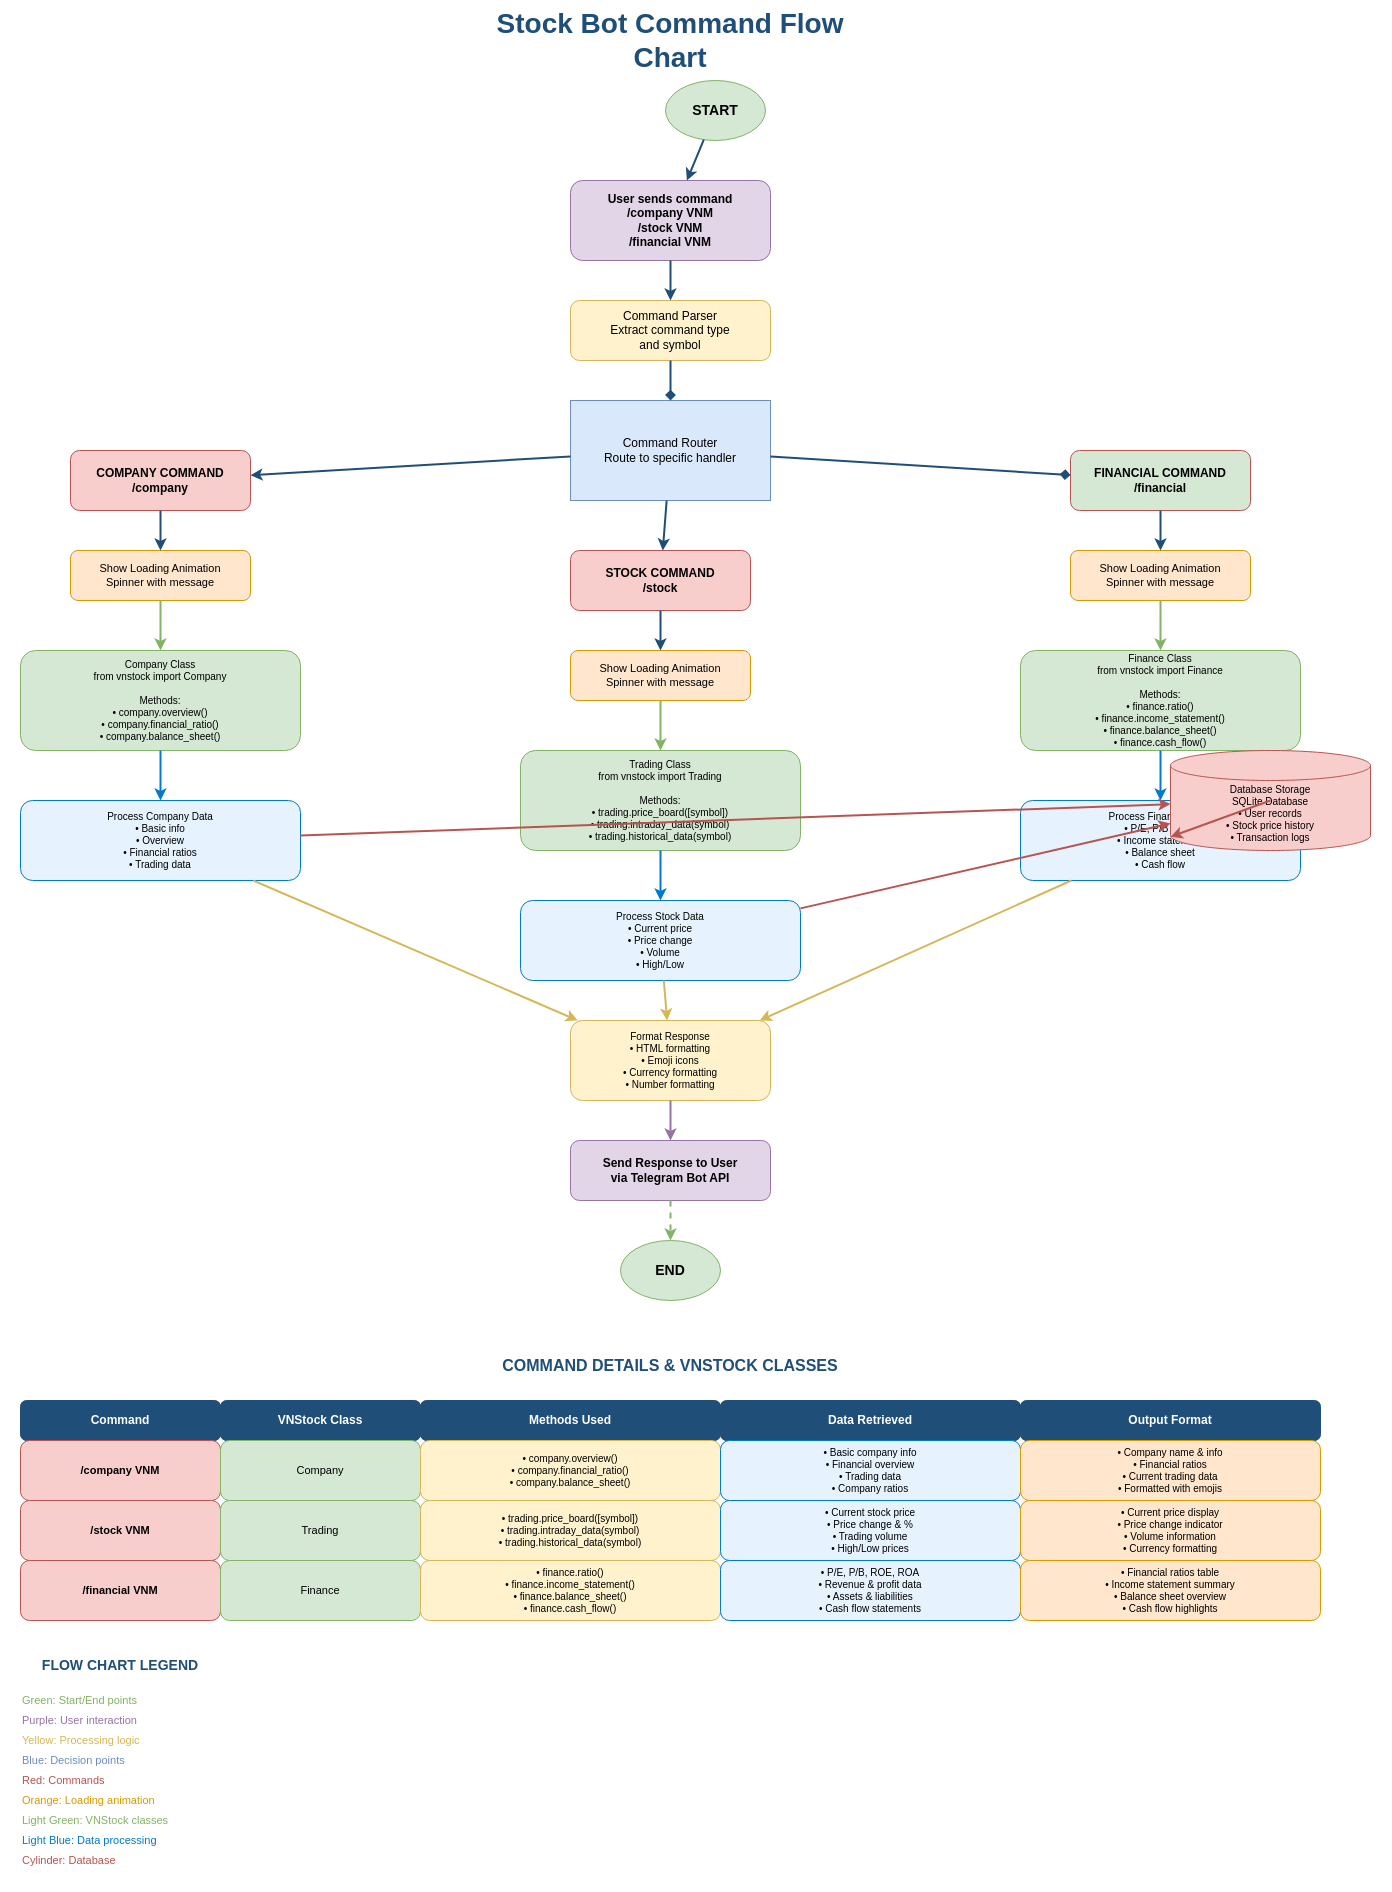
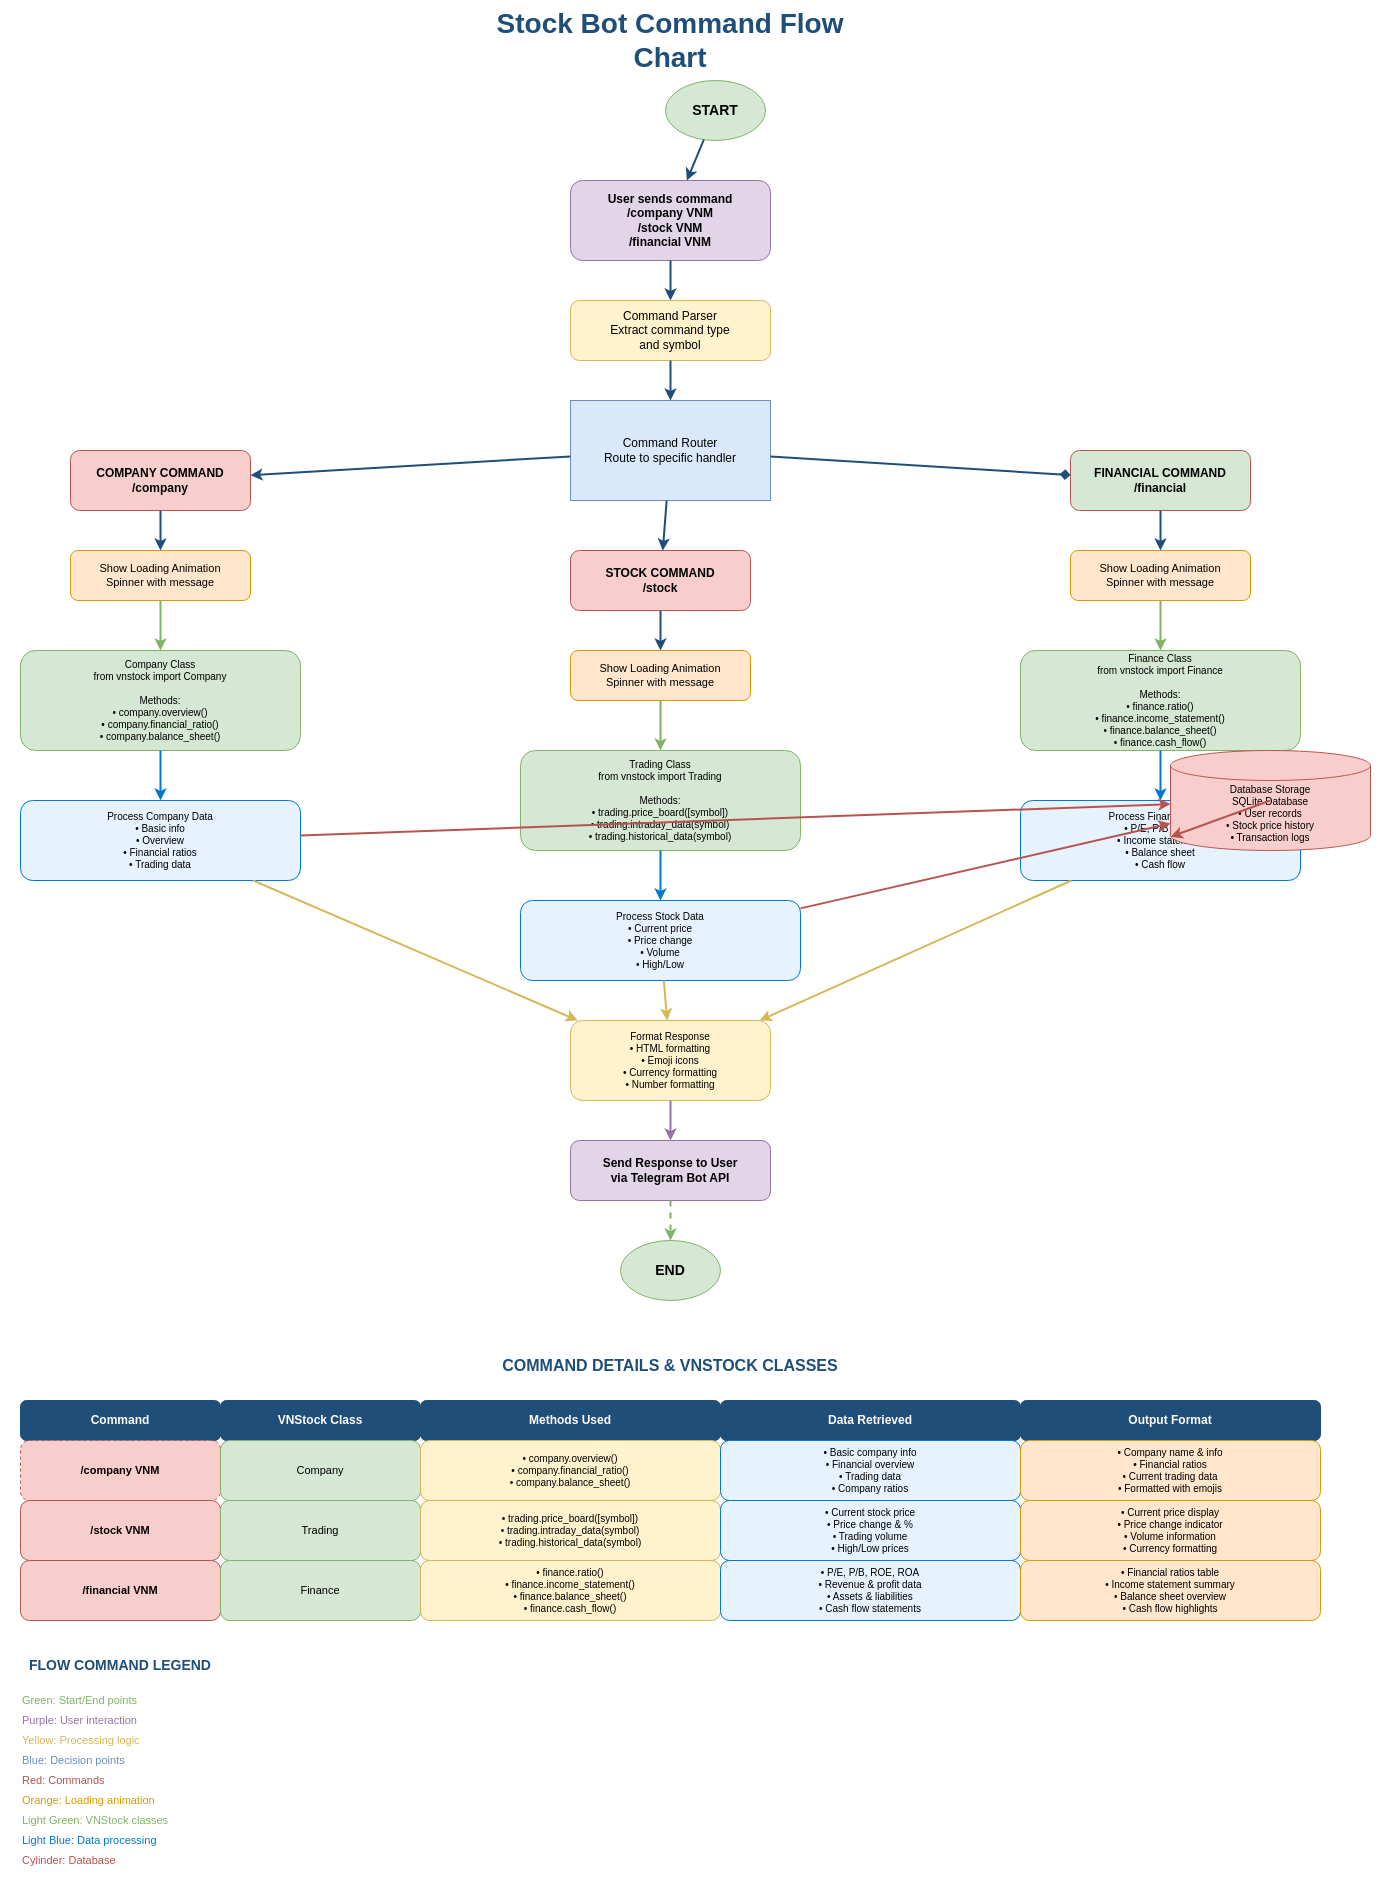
edge "Command Parser Extract command type and symbol" -> "Command Router Route to specific handler": arrowhead diamond -> classic
node "/company VNM": style solid -> dashed
node "FLOW CHART LEGEND": label "FLOW CHART LEGEND" -> "FLOW COMMAND LEGEND"
